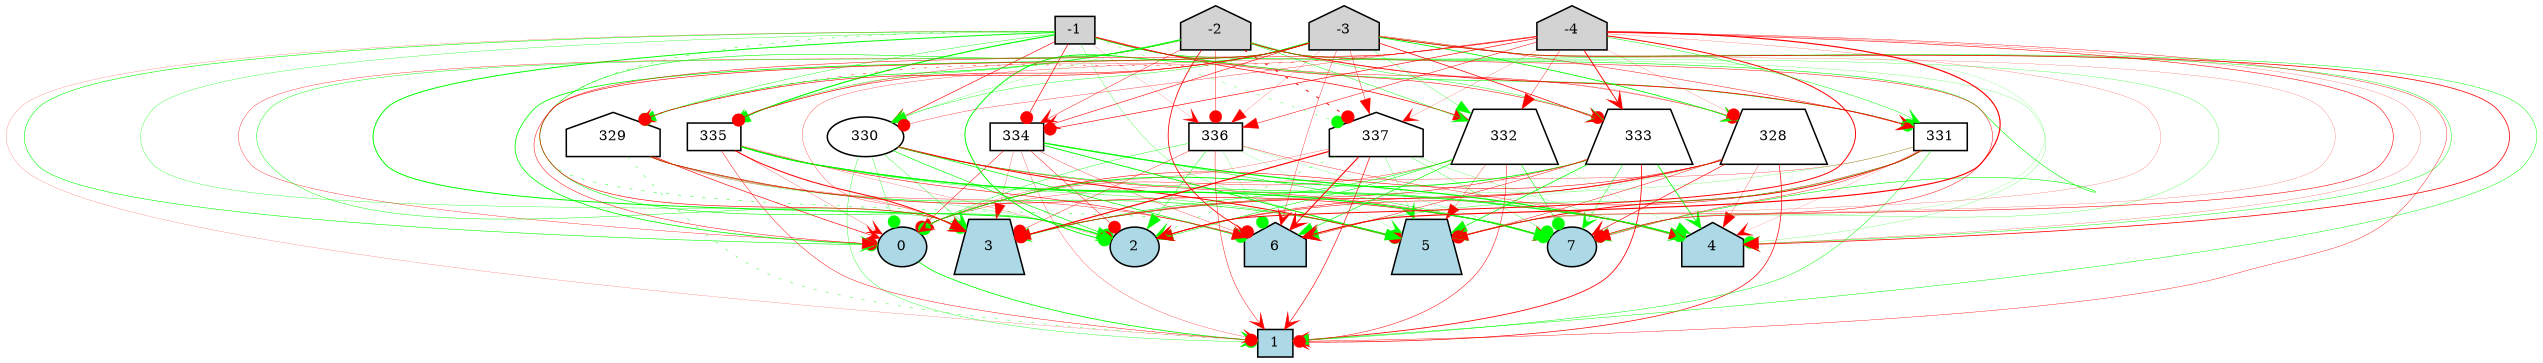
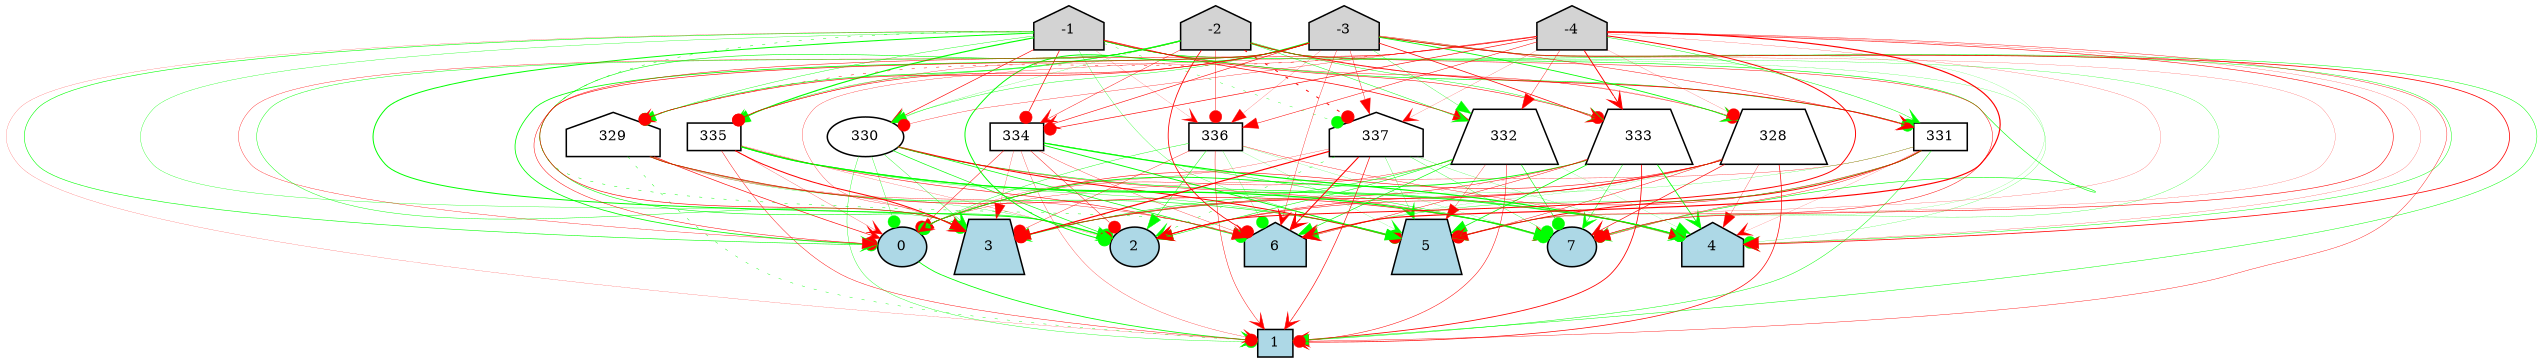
node "-1": shape box -> house
